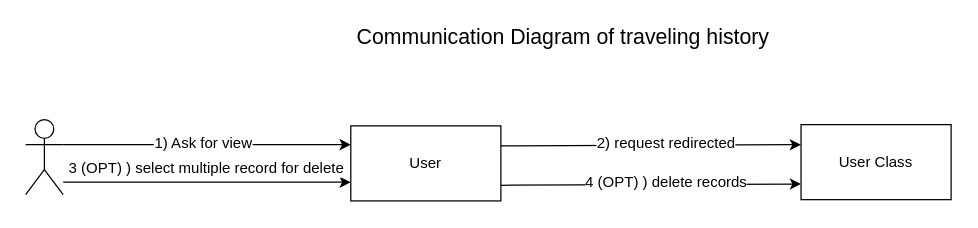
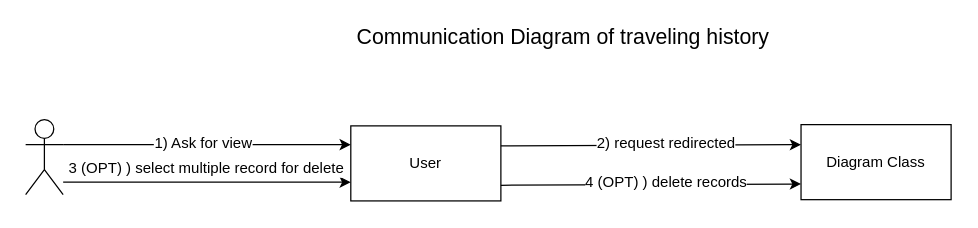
node "User Class": label "User Class" -> "Diagram Class"
